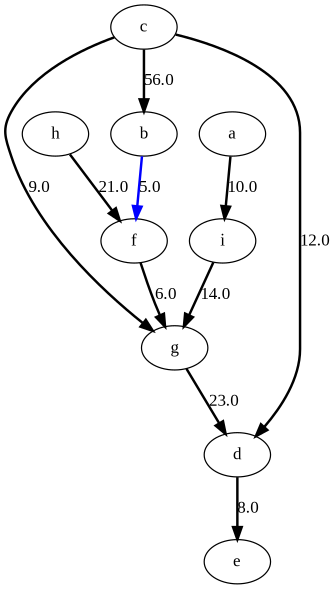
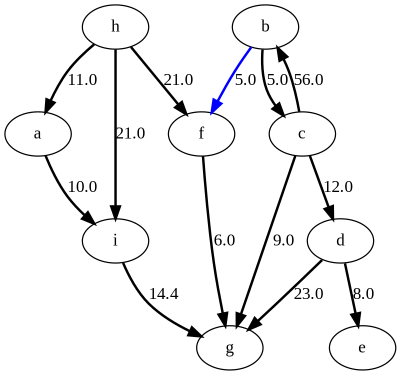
edge "h" -> "a": added, label "11.0"
edge "b" -> "c": added, label "5.0"
edge "h" -> "i": added, label "21.0"
edge "i" -> "g": label "14.0" -> "14.4"
edge "g" -> "d": reversed
